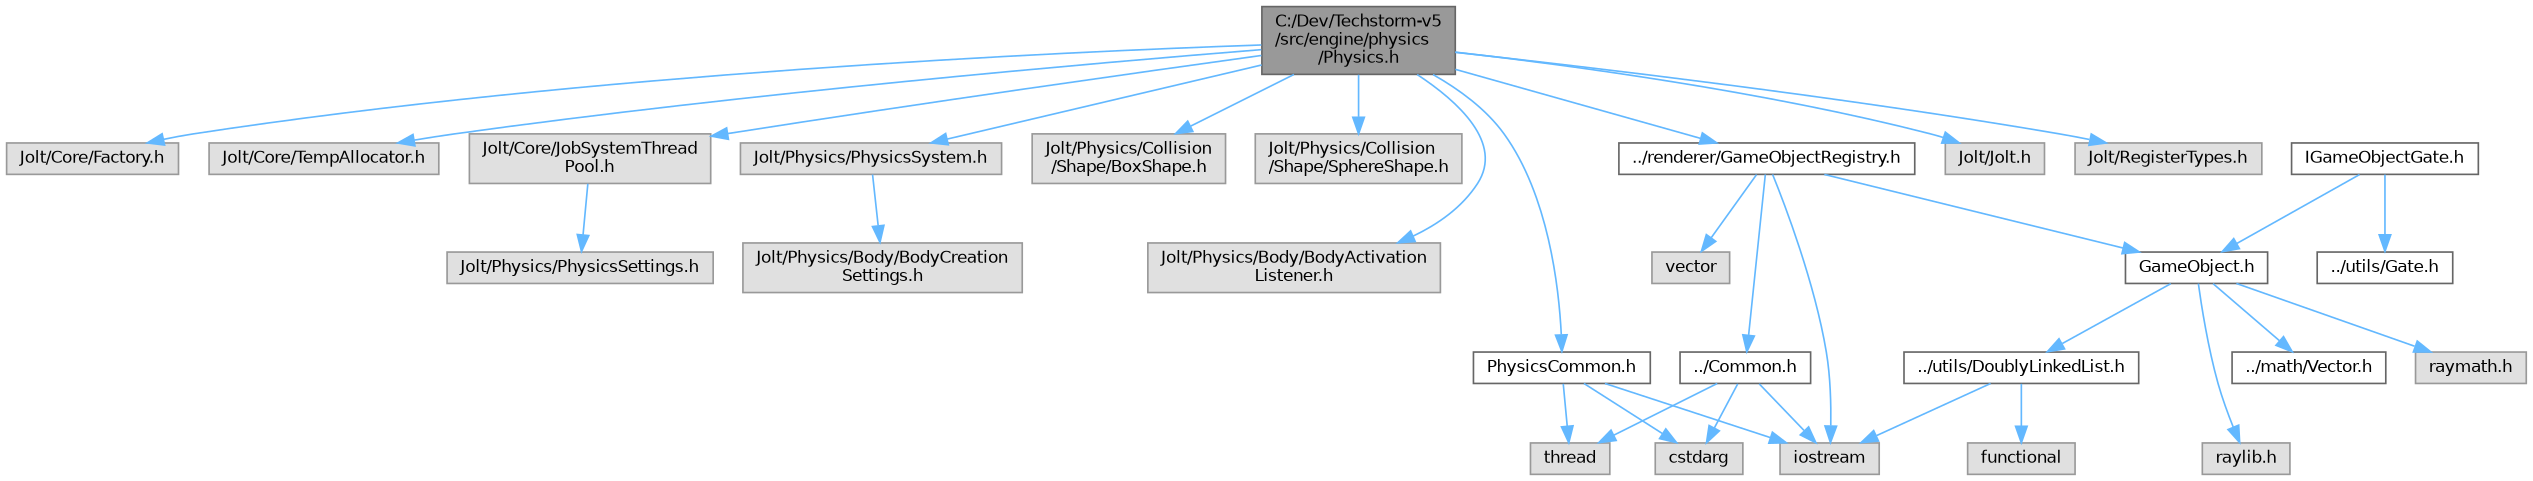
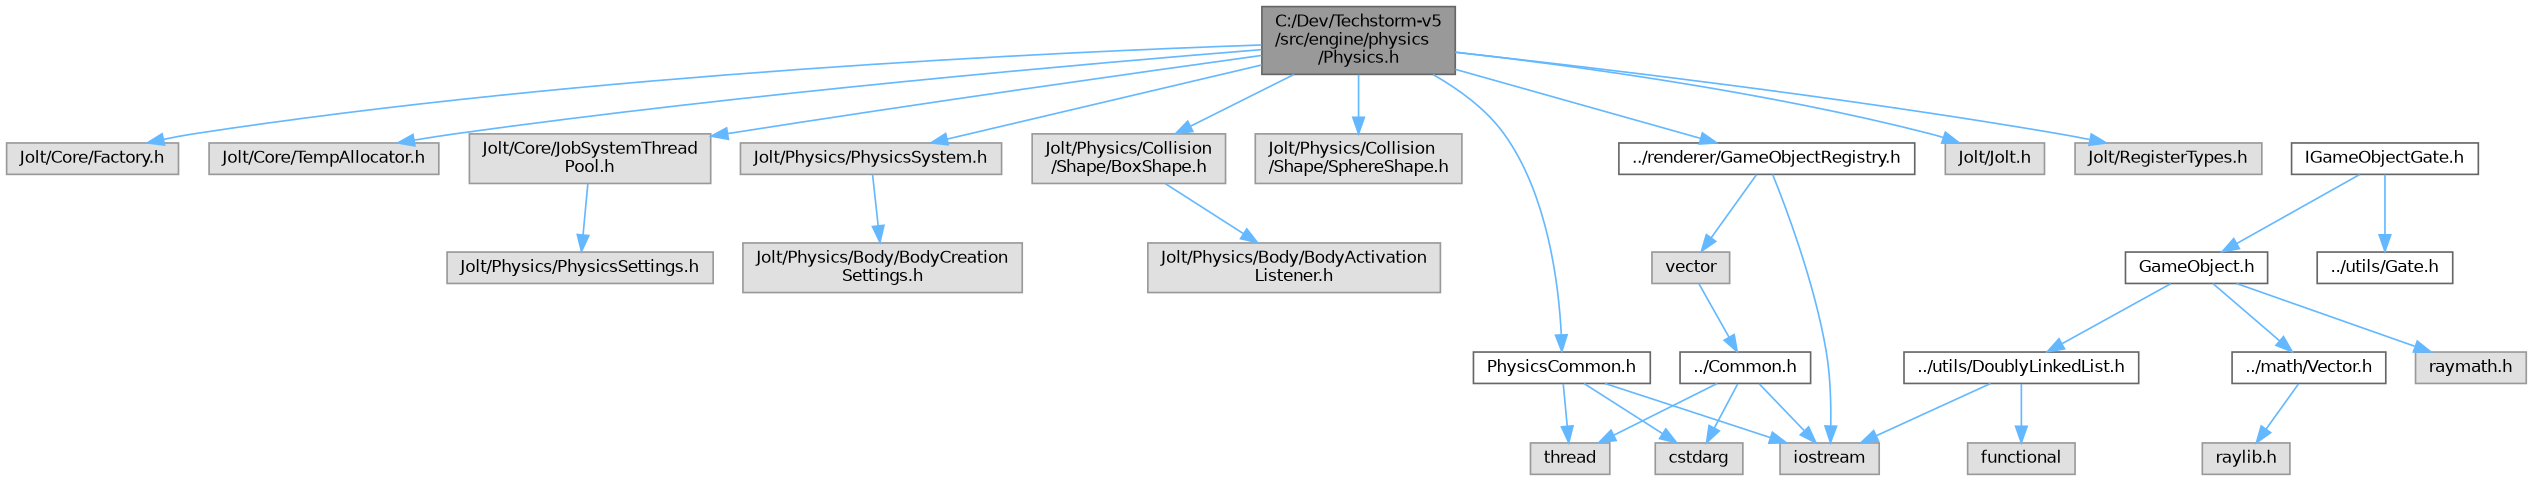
edge "C:/Dev/Techstorm-v5 /src/engine/physics /Physics.h" -> "Jolt/Physics/Body/BodyActivation Listener.h": now "Jolt/Physics/Collision /Shape/BoxShape.h" -> "Jolt/Physics/Body/BodyActivation Listener.h"
edge "../renderer/GameObjectRegistry.h" -> "GameObject.h": removed
edge "../renderer/GameObjectRegistry.h" -> "../Common.h": now "vector" -> "../Common.h"
edge "GameObject.h" -> "raylib.h": now "../math/Vector.h" -> "raylib.h"
